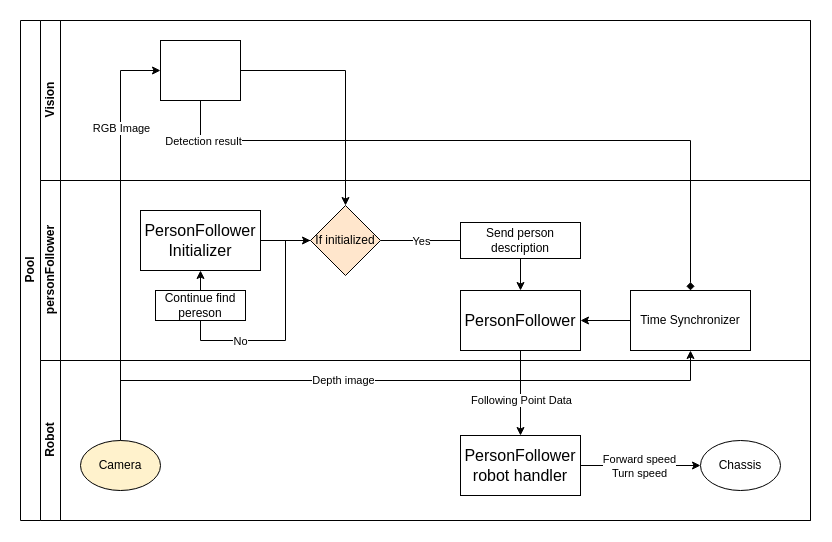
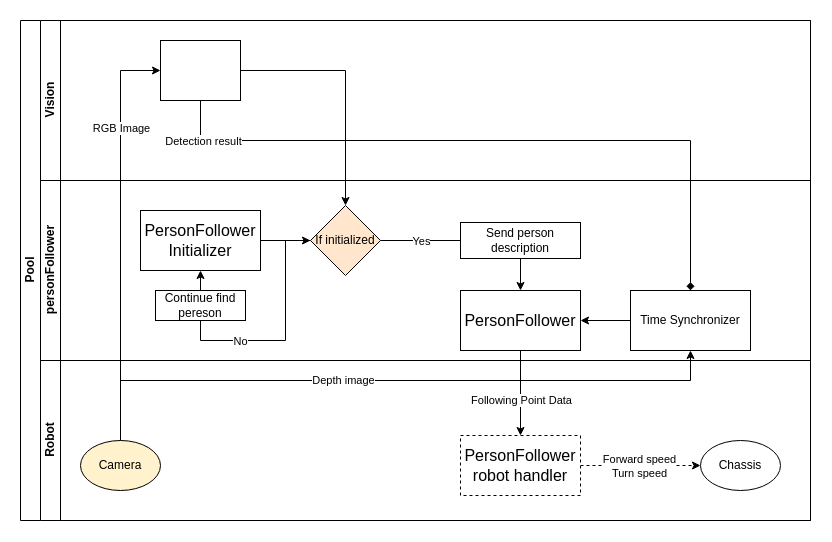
node "PersonFollower robot handler": style solid -> dashed
edge "PersonFollower robot handler" -> "Chassis": style solid -> dashed
